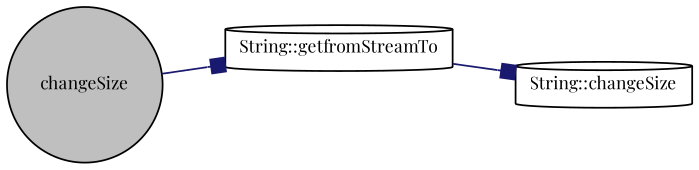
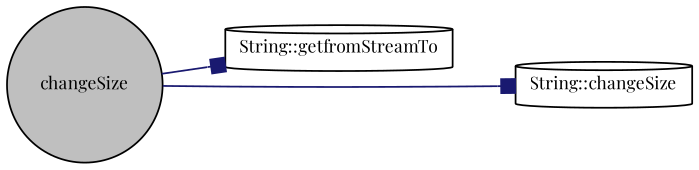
edge "String::getfromStreamTo" -> "String::changeSize": now "changeSize" -> "String::changeSize"
